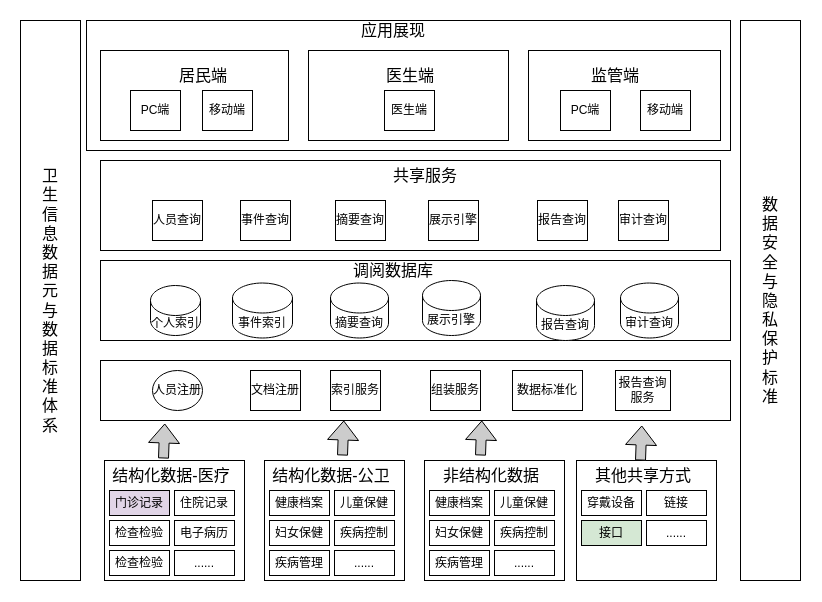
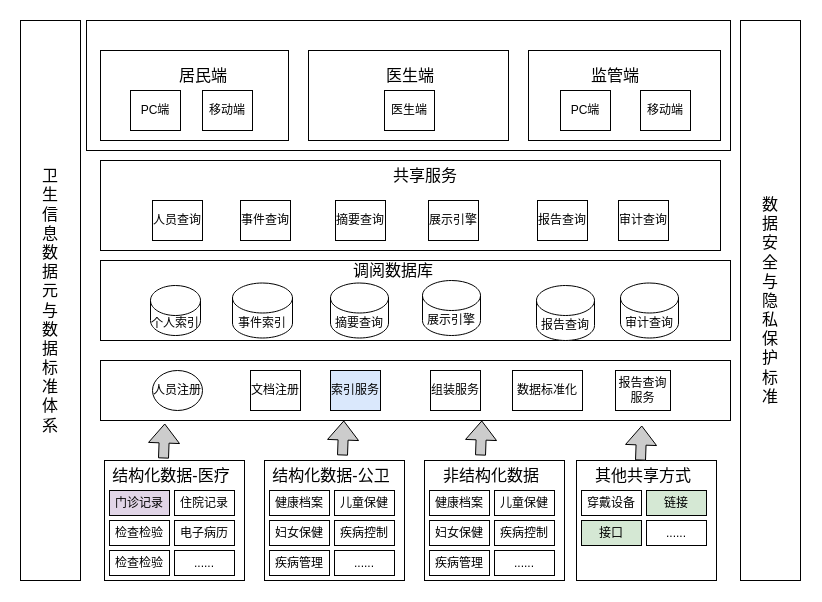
node "应用展现": removed
node "索引服务": fillcolor #ffffff -> #dae8fc
node "链接": fillcolor #ffffff -> #d5e8d4
